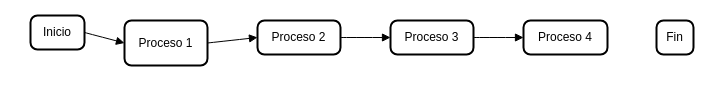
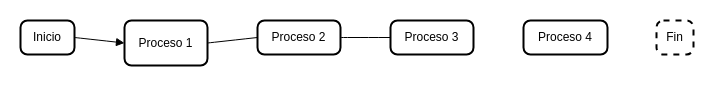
node "Inicio": moved (58, 33) -> (48, 38)
edge "Proceso 1" -> "Proceso 2": arrowhead block -> none
edge "Proceso 2" -> "Proceso 3": arrowhead block -> none
edge "Proceso 3" -> "Proceso 4": removed
node "Fin": style solid -> dashed
